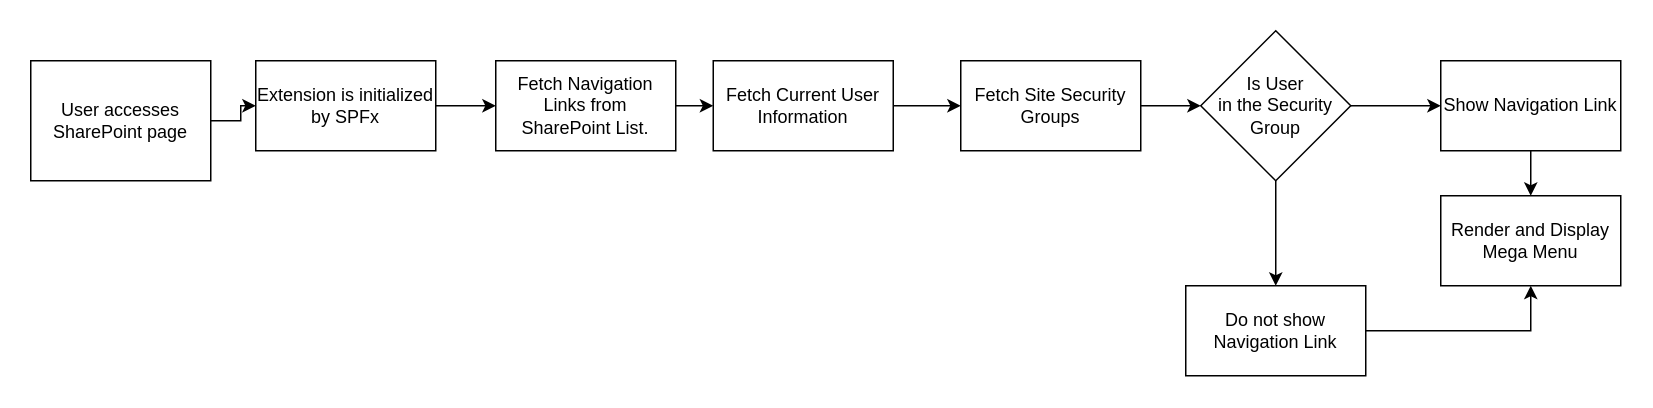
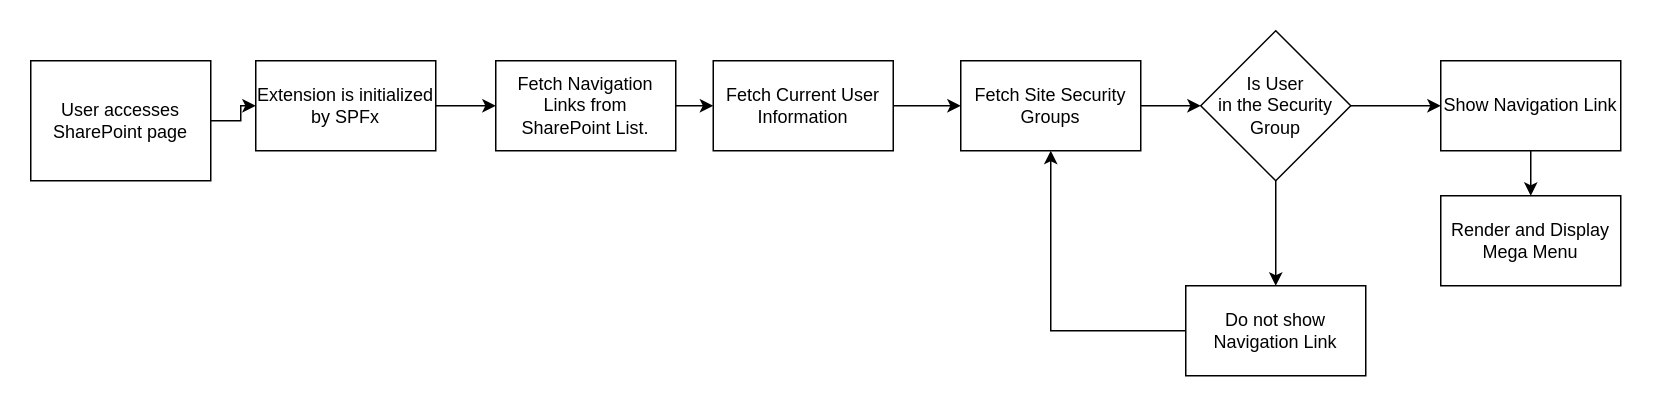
edge "Do not show Navigation Link" -> "Render and Display Mega Menu": now "Do not show Navigation Link" -> "Fetch Site Security Groups"
